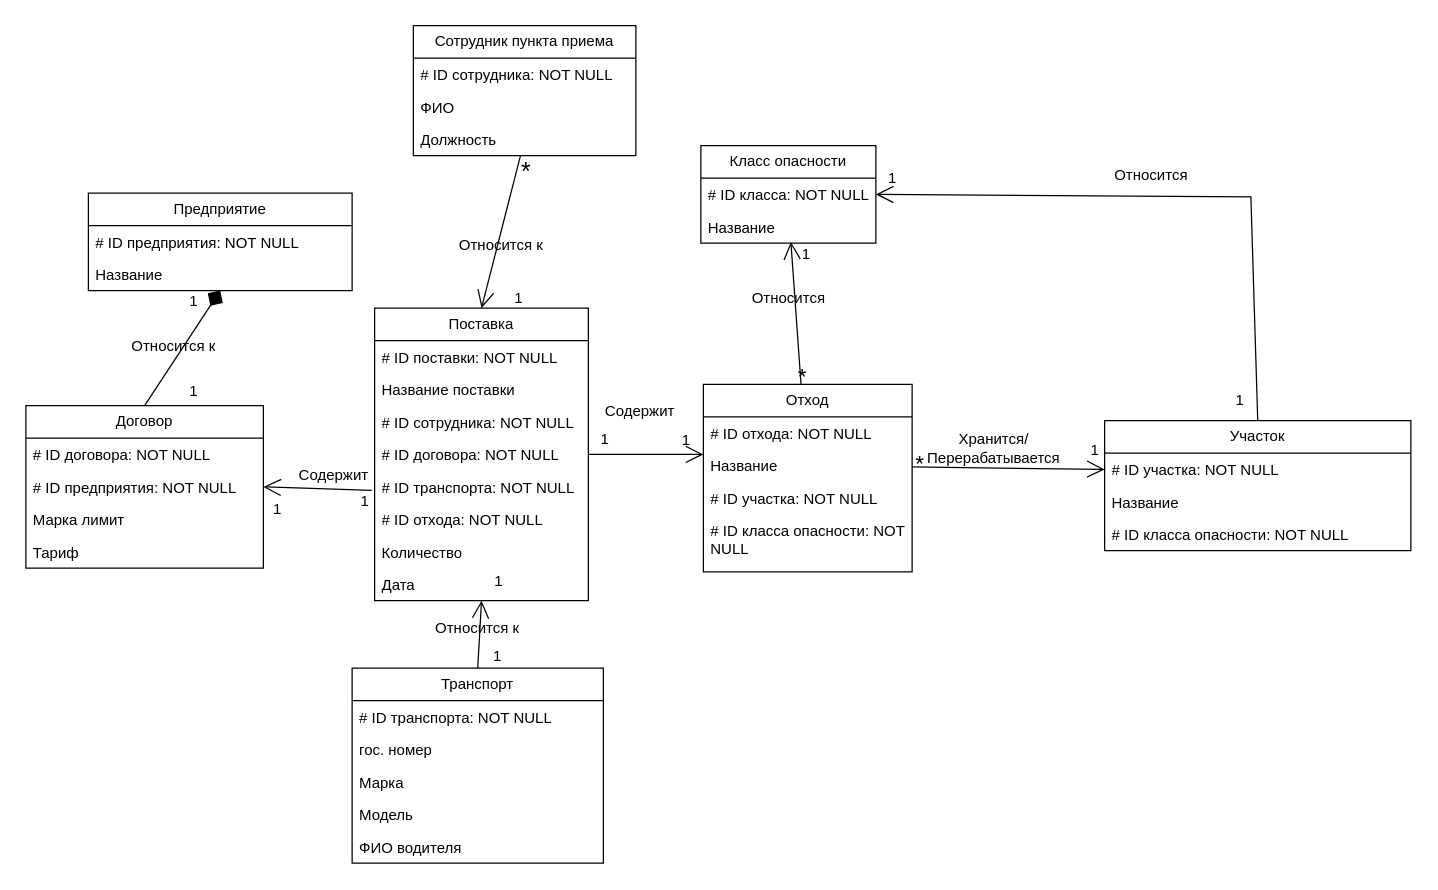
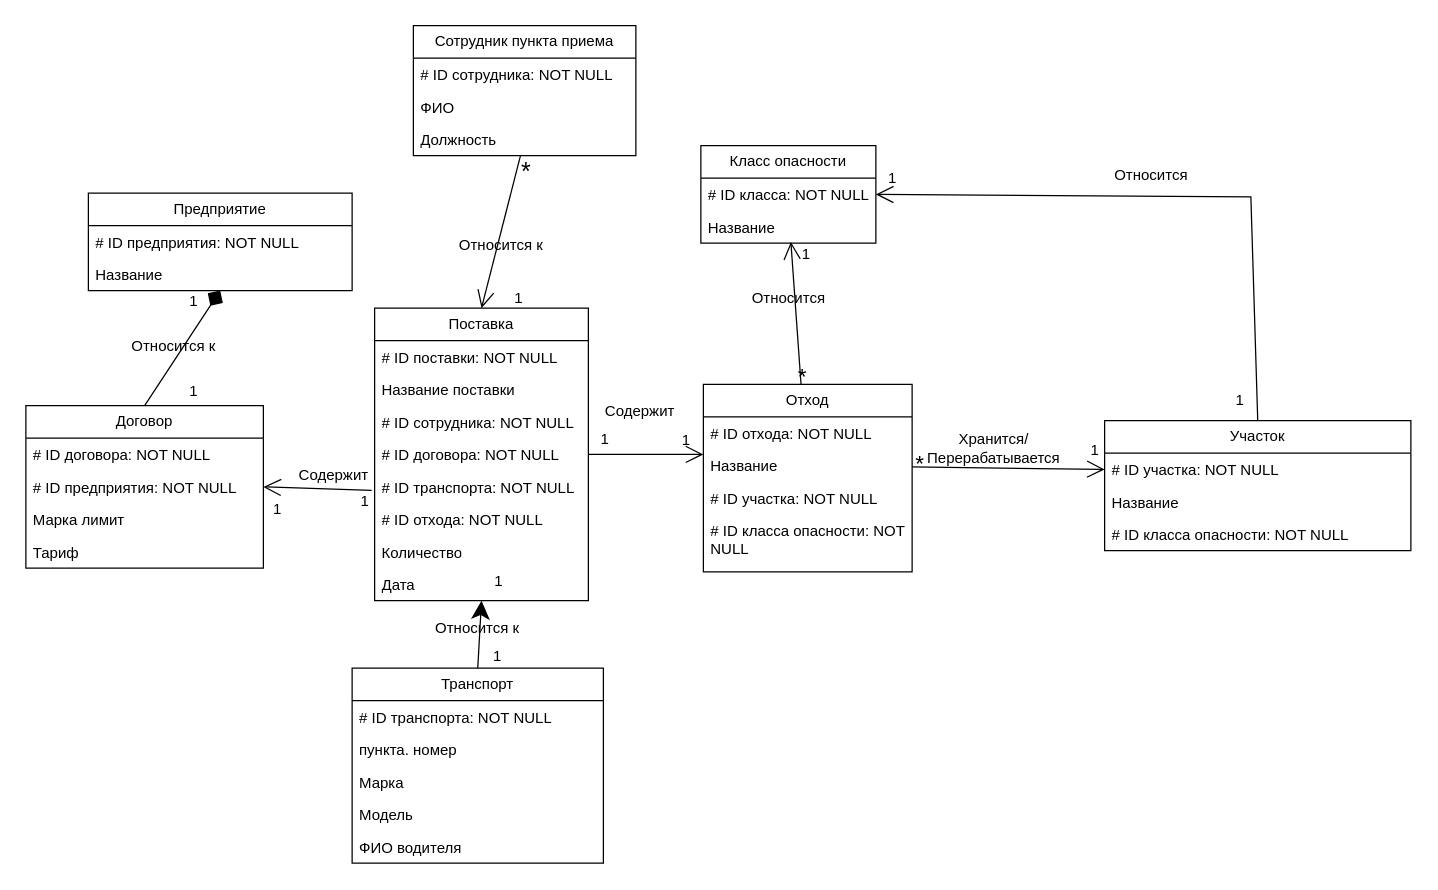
edge "Транспорт" -> "Поставка": arrowhead open -> classic
node "гос. номер": label "гос. номер" -> "пункта. номер"
